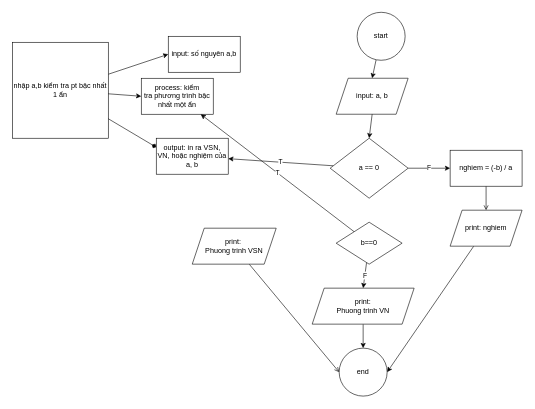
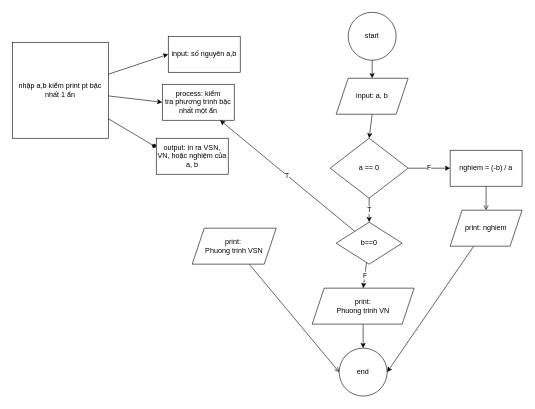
node "start": moved (381, 36) -> (372, 36)
node "nhập a,b kiểm tra pt bậc nhất 1 ẩn": label "nhập a,b kiểm tra pt bậc nhất 1 ẩn" -> "nhập a,b kiểm print pt bậc nhất 1 ẩn"
node "process: kiểm tra phương trình bậc nhất một ẩn": moved (177, 96) -> (198, 102)
edge "a == 0" -> "output: in ra VSN, VN, hoặc nghiệm của a, b": now "a == 0" -> "b==0"
